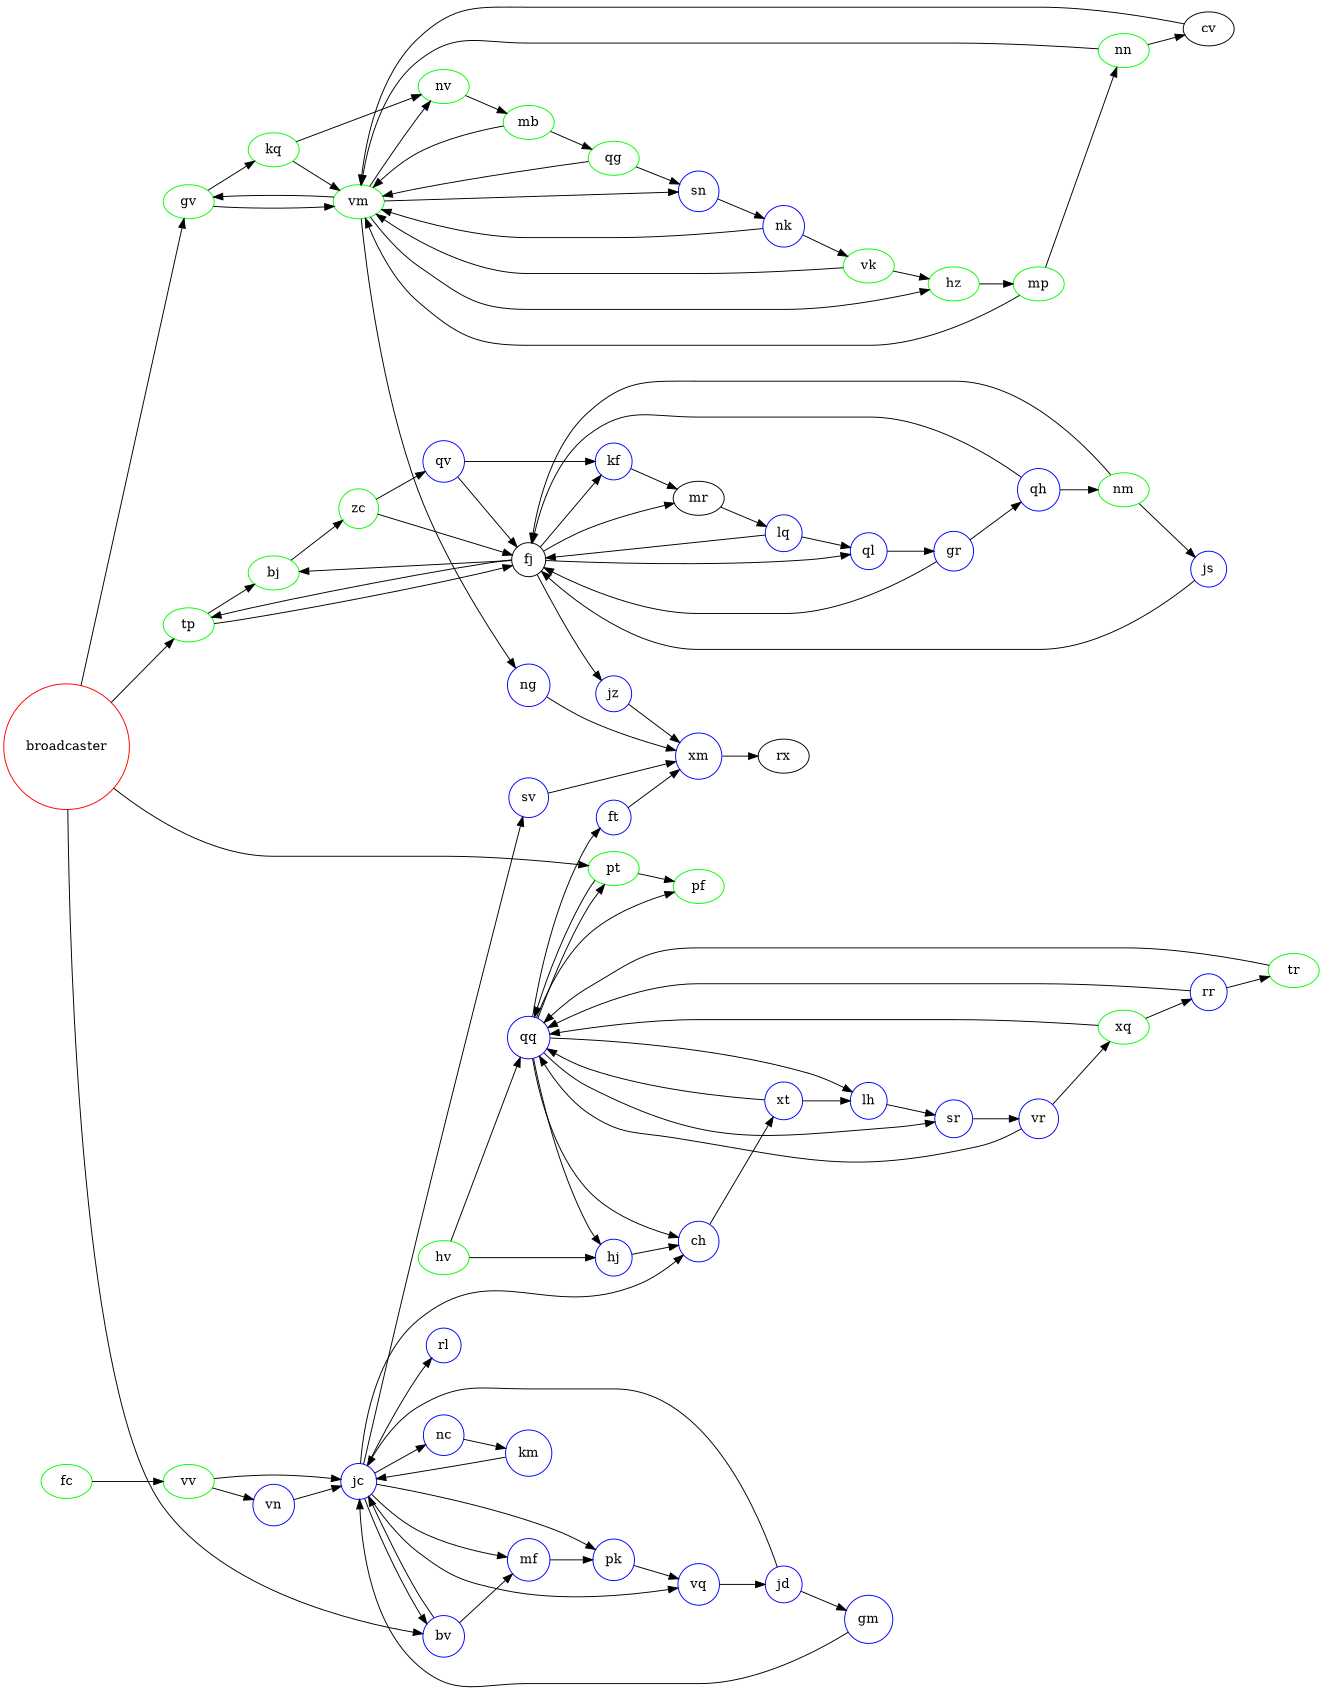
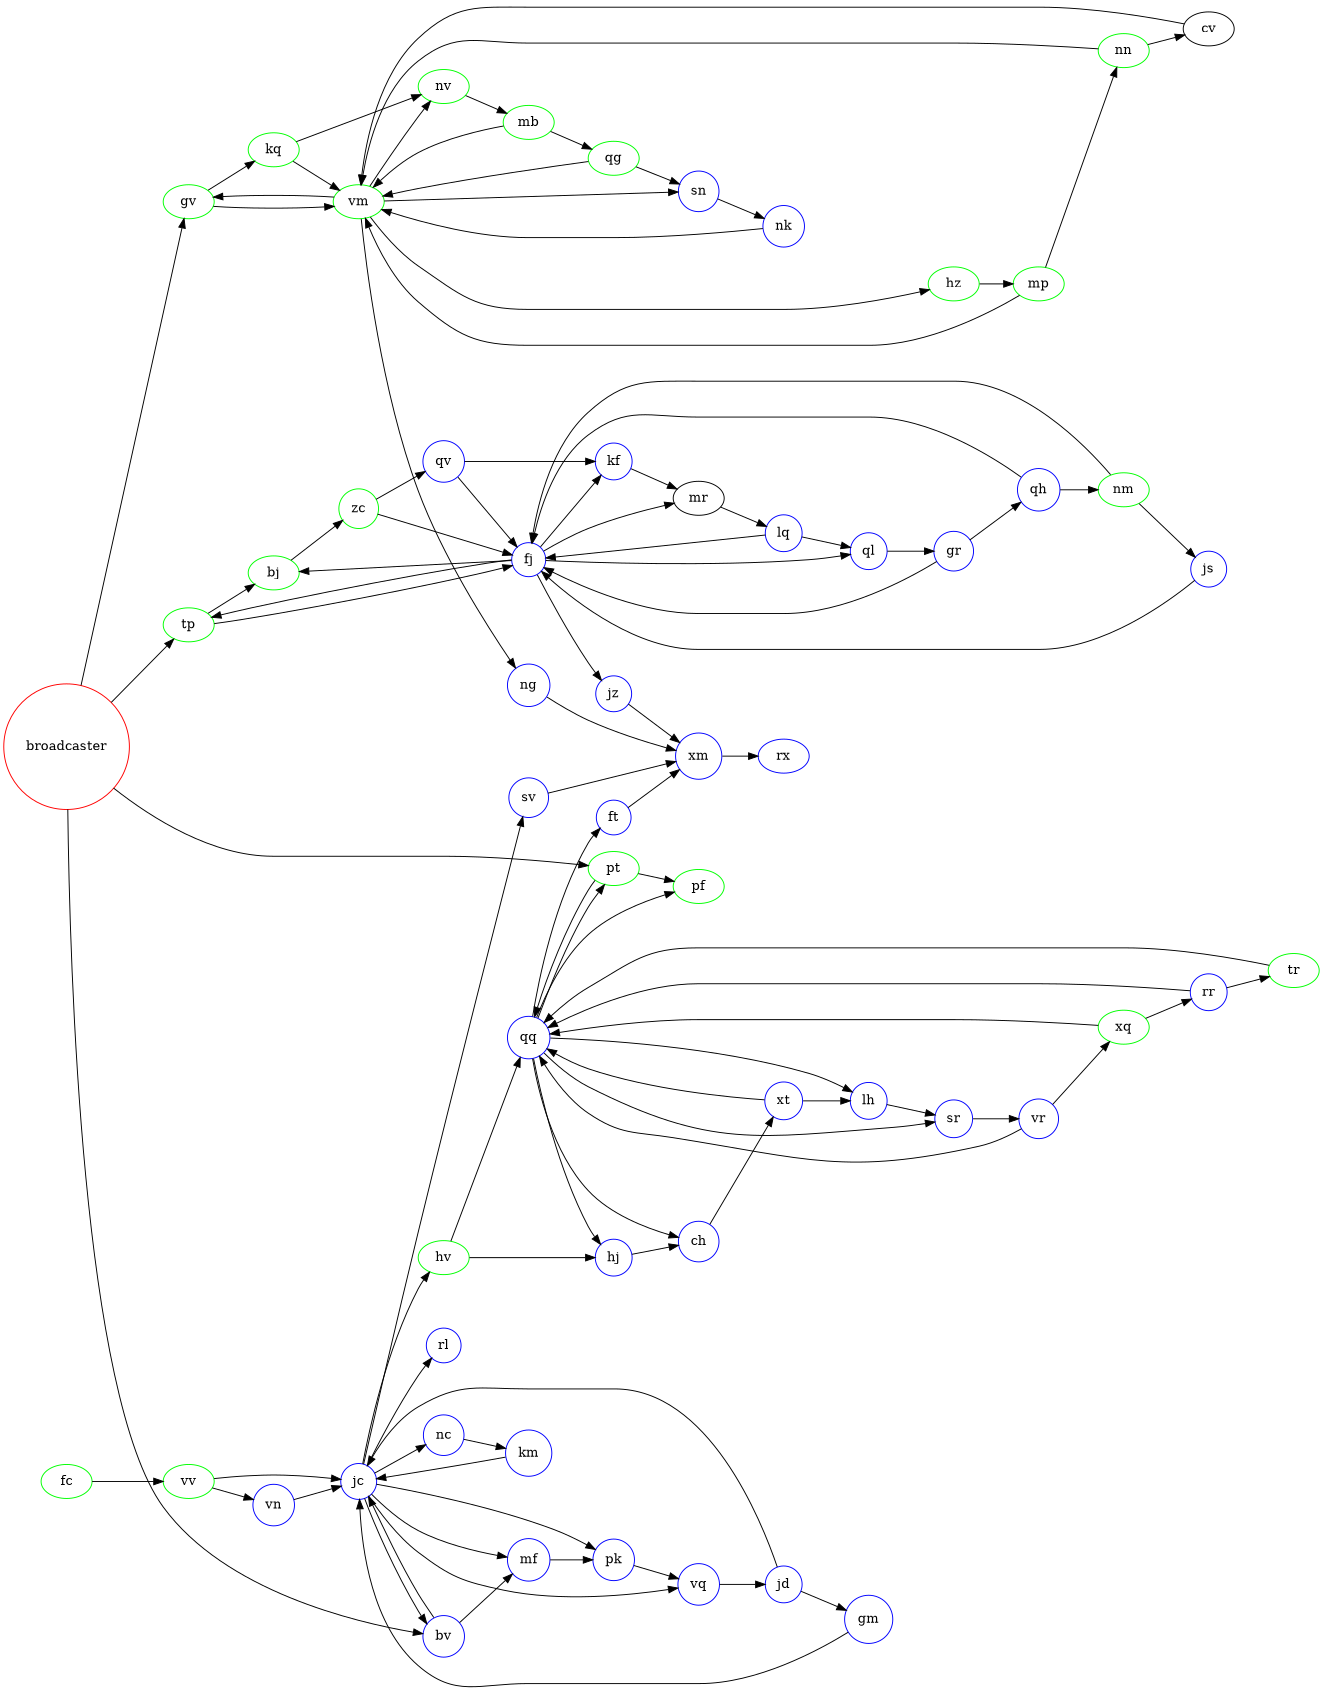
node "vk": removed
node "fj": color black -> blue
node "rx": color black -> blue
edge "jc" -> "ch": now "jc" -> "hv"
